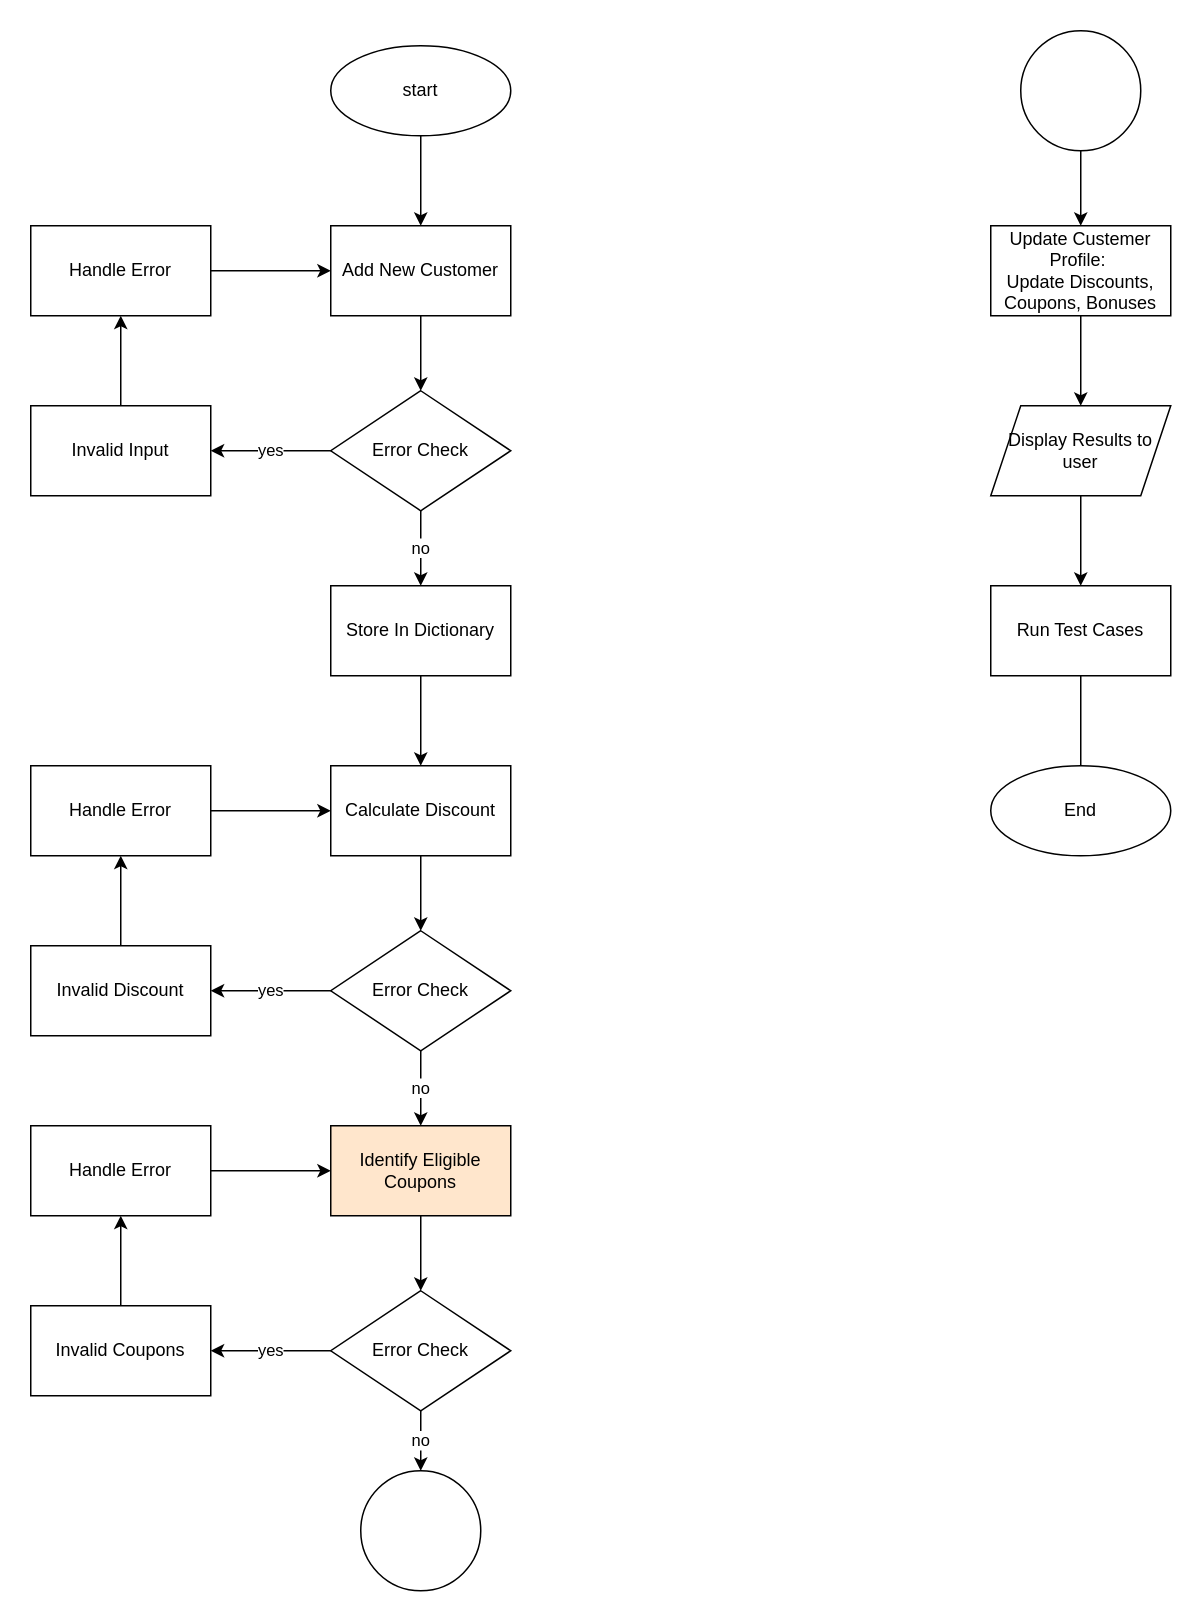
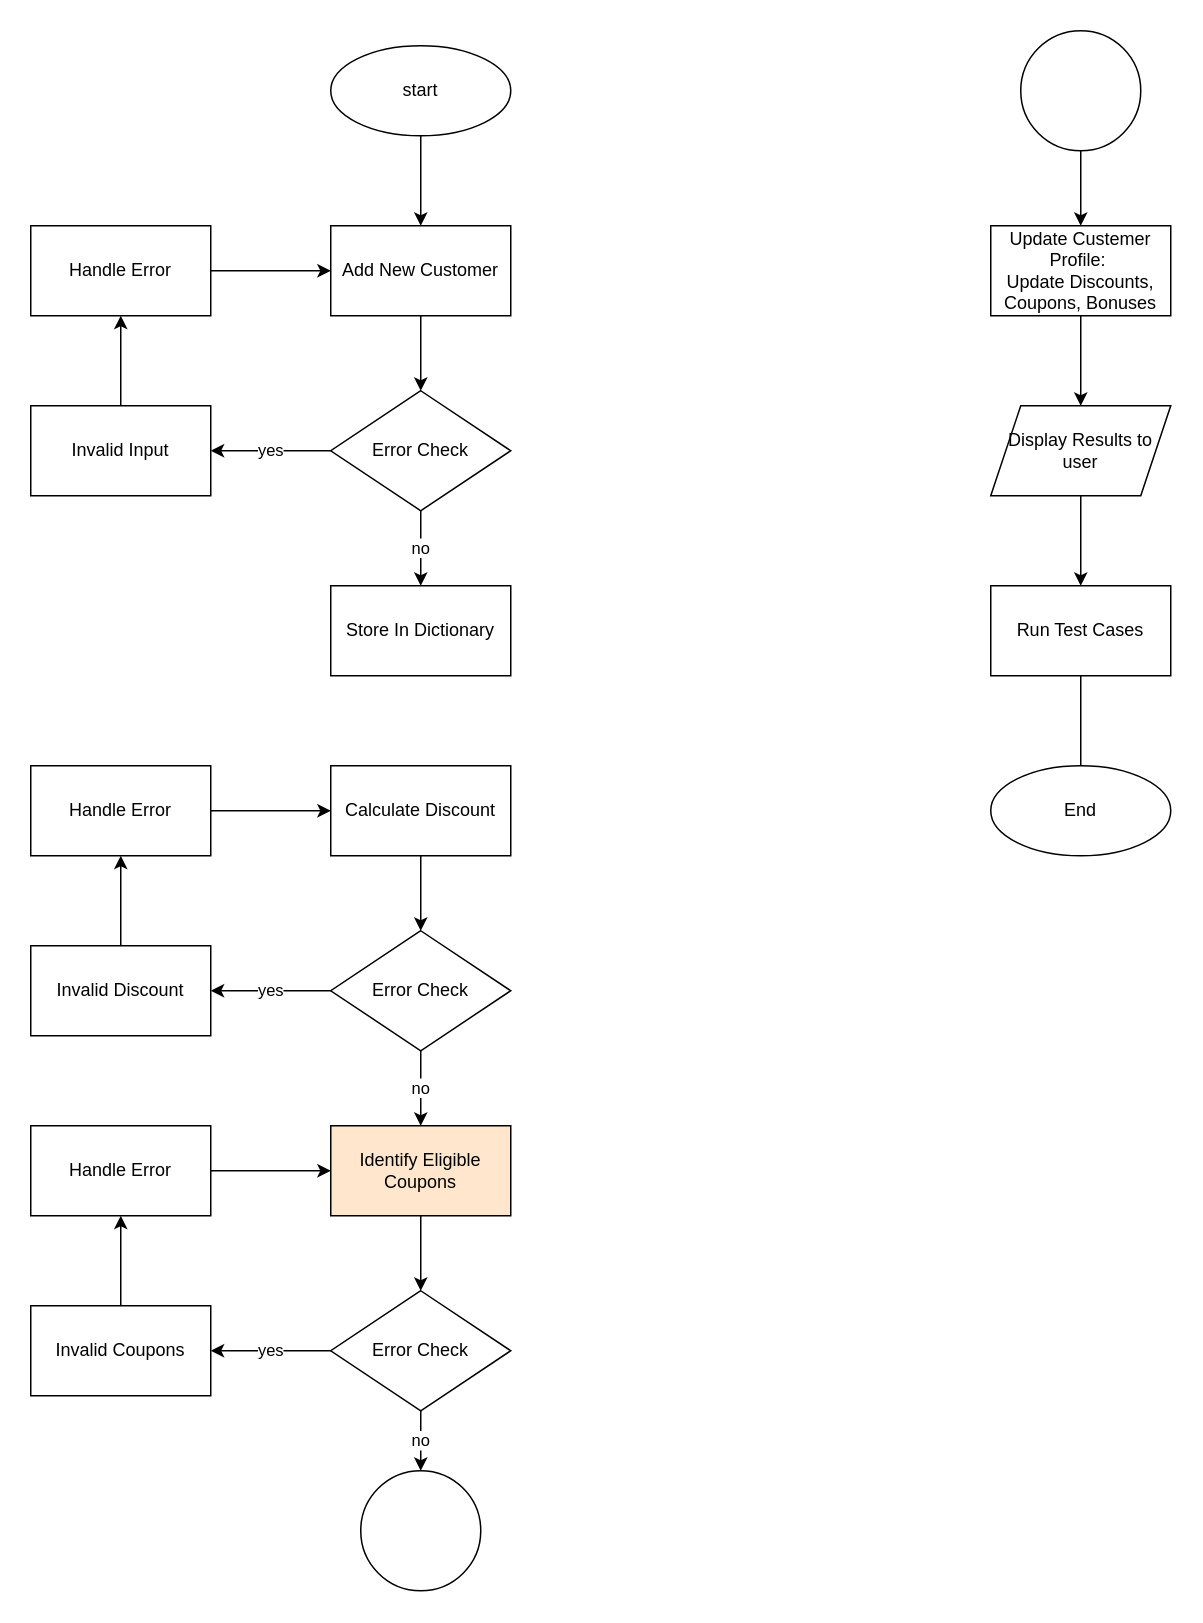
edge "Store In Dictionary" -> "Calculate Discount": removed
